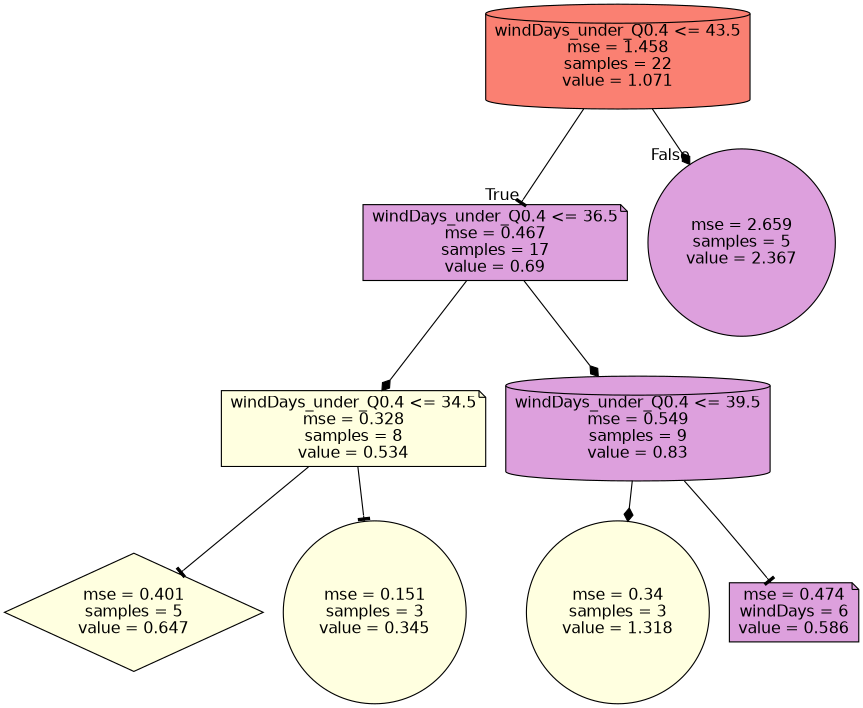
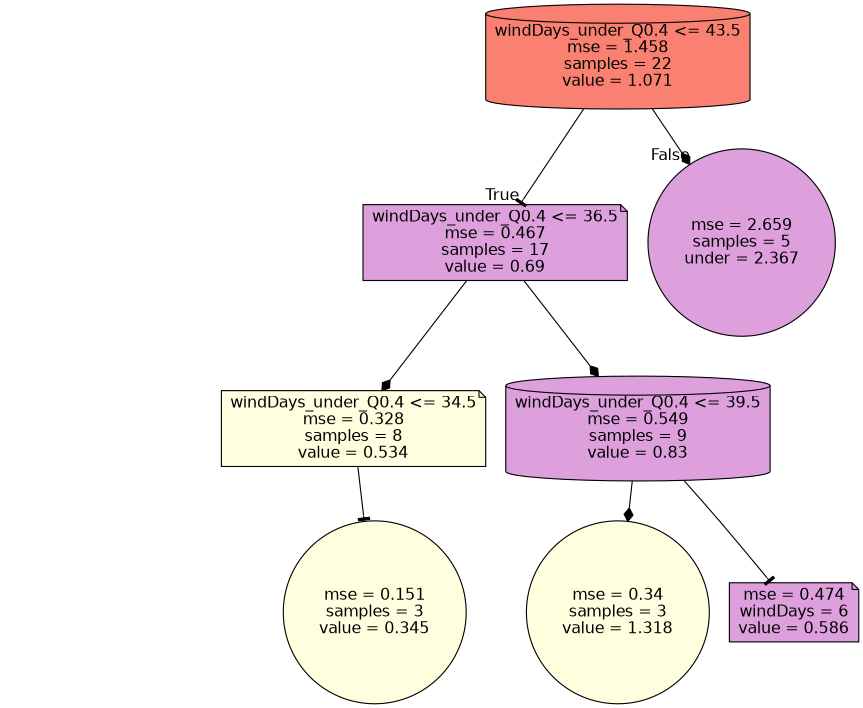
node "mse = 2.659 samples = 5 value = 2.367": label "mse = 2.659 samples = 5 value = 2.367" -> "mse = 2.659 samples = 5 under = 2.367"
node "mse = 0.401 samples = 5 value = 0.647": removed
